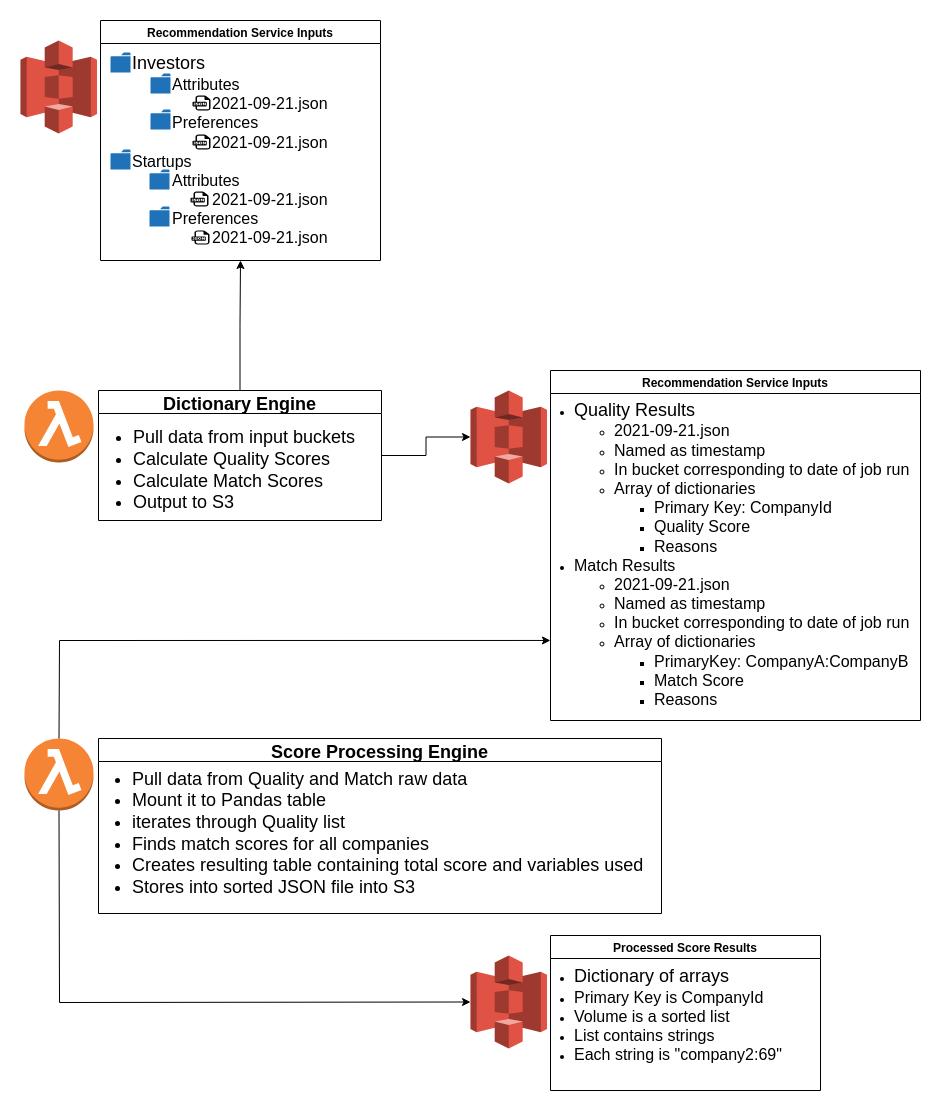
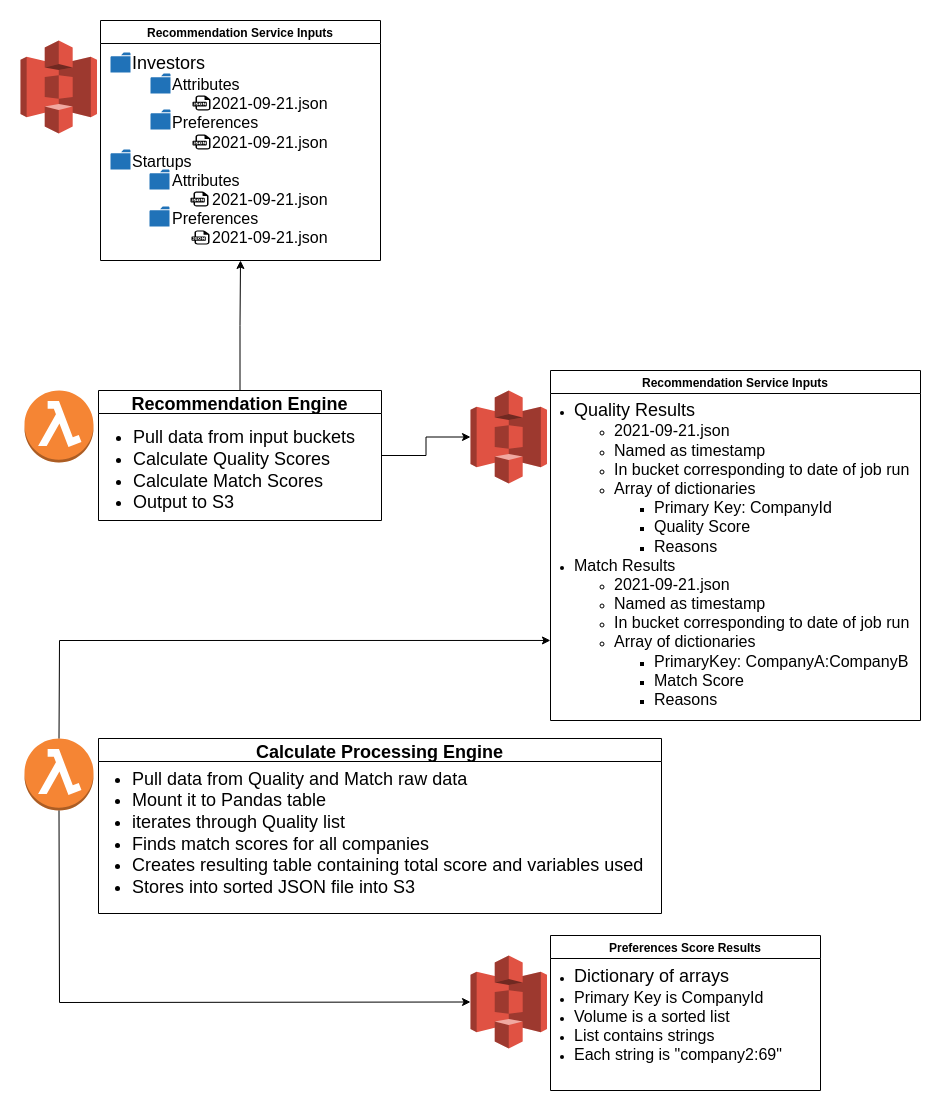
node "Dictionary Engine": label "Dictionary Engine" -> "Recommendation Engine"
node "Score Processing Engine": label "Score Processing Engine" -> "Calculate Processing Engine"
node "Processed Score Results": label "Processed Score Results" -> "Preferences Score Results"
